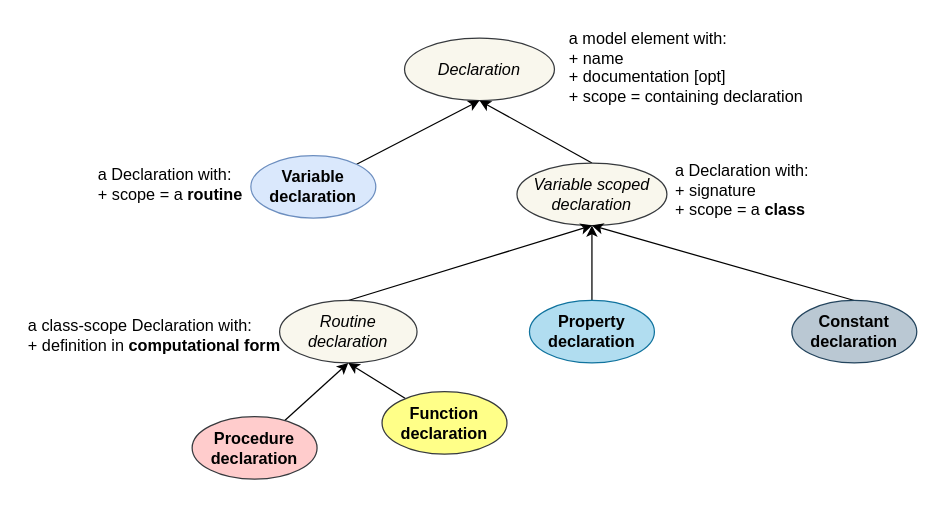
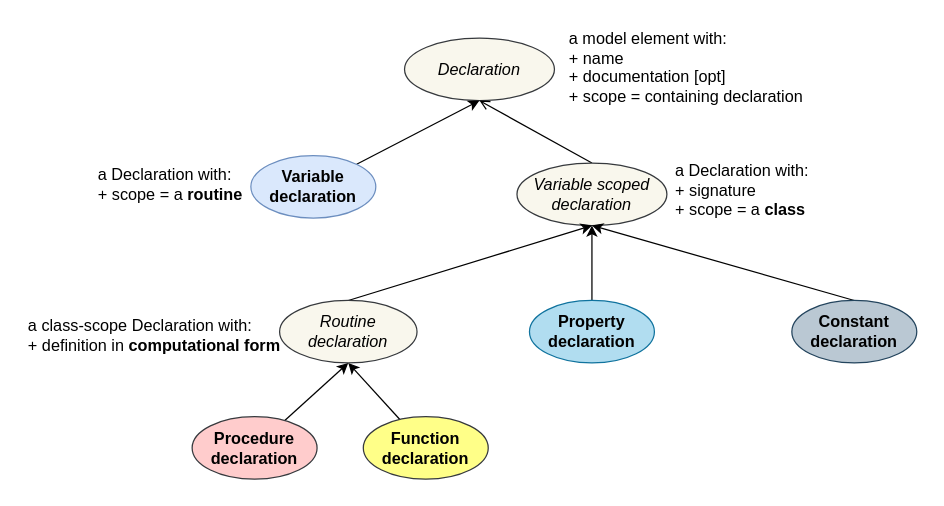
edge "Variable scoped declaration" -> "Declaration": arrowhead classic -> open
node "Function declaration": moved (444, 423) -> (426, 448)
